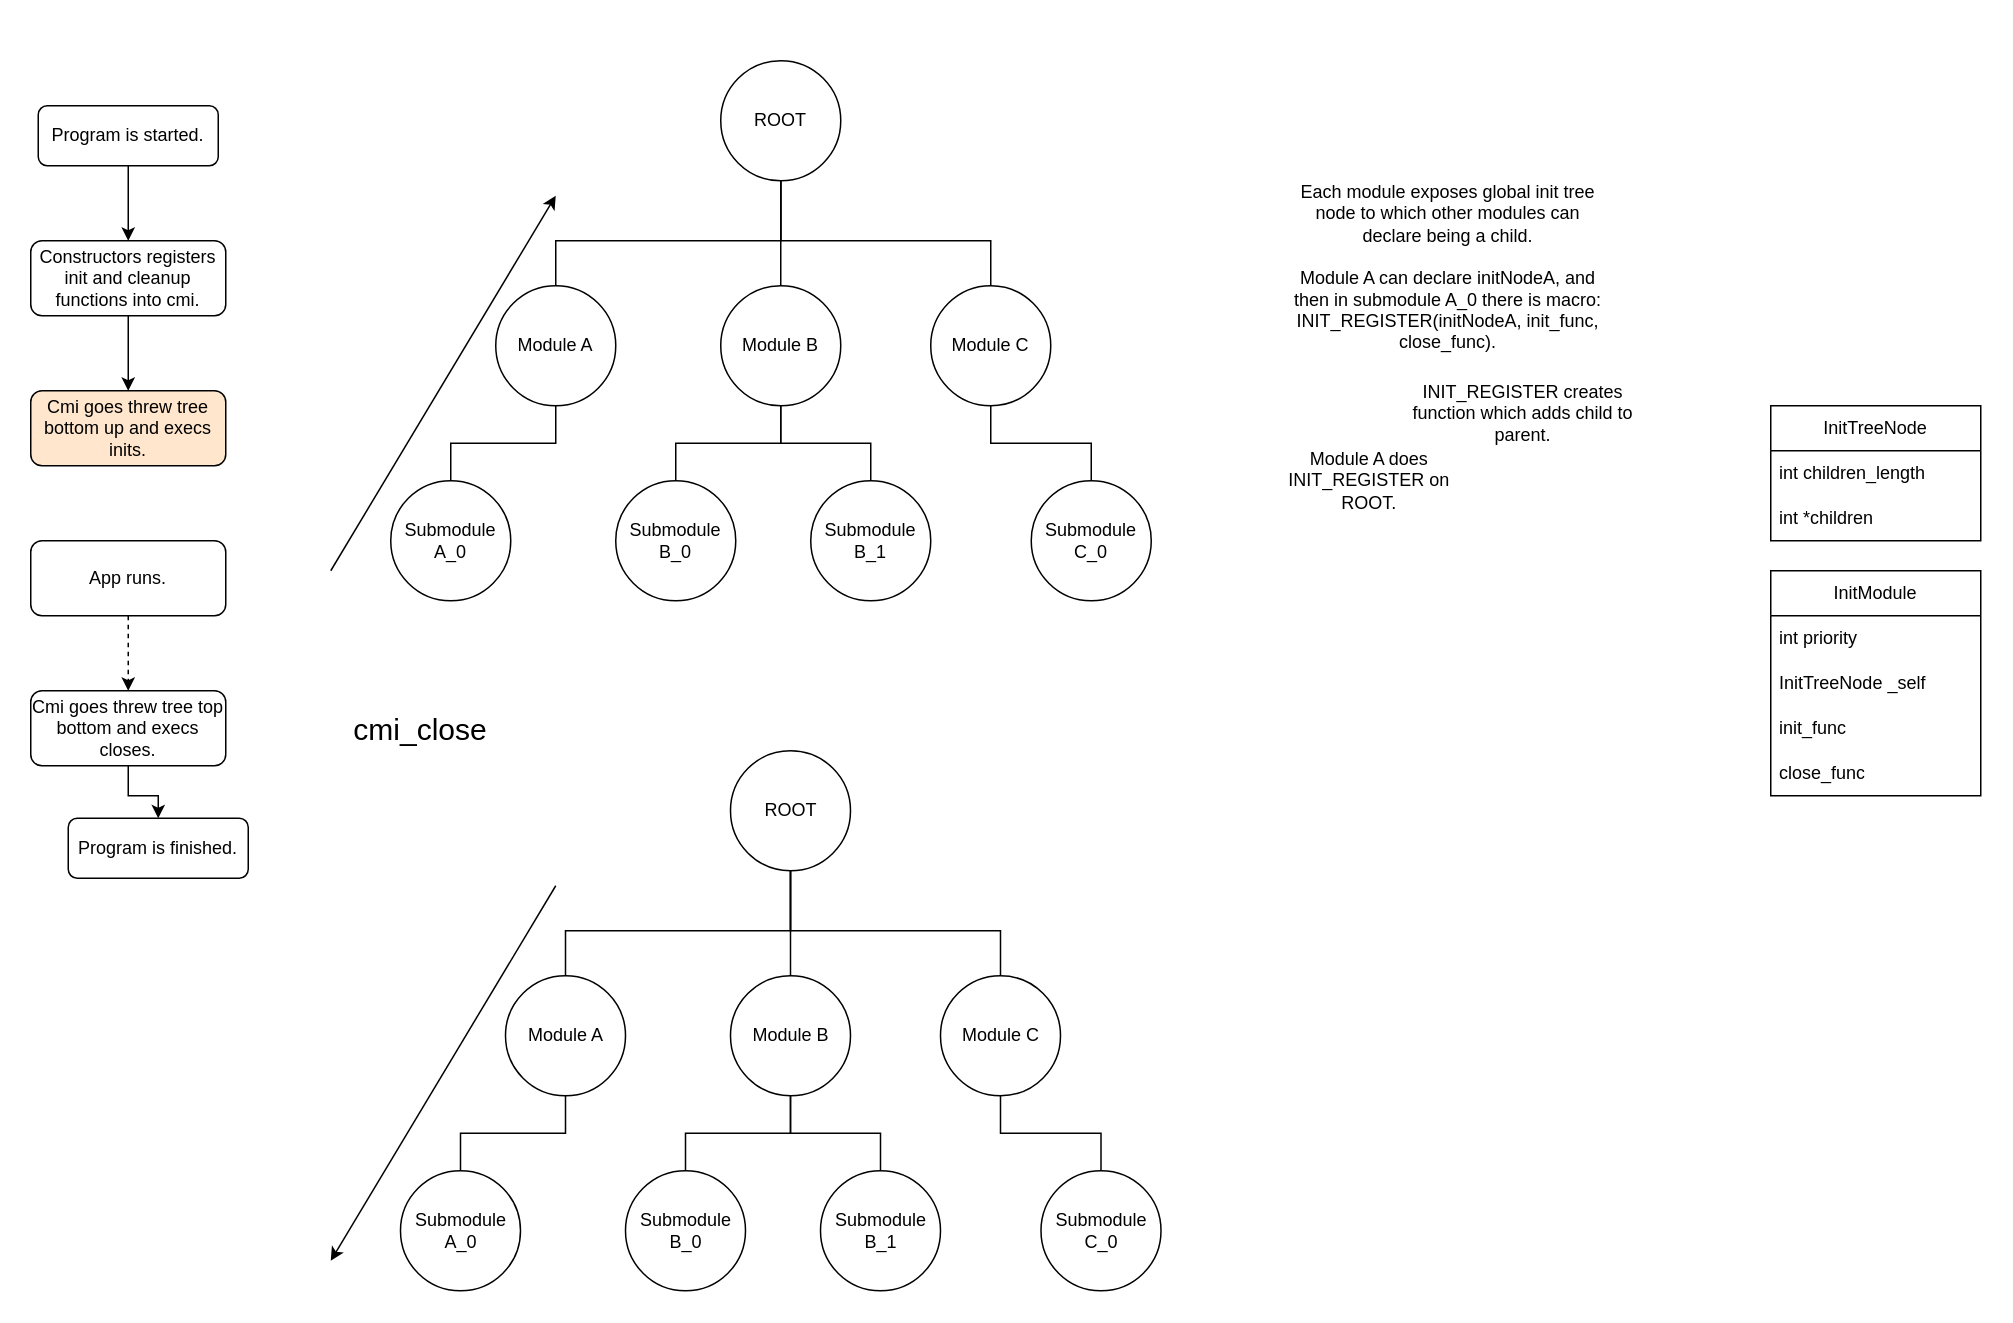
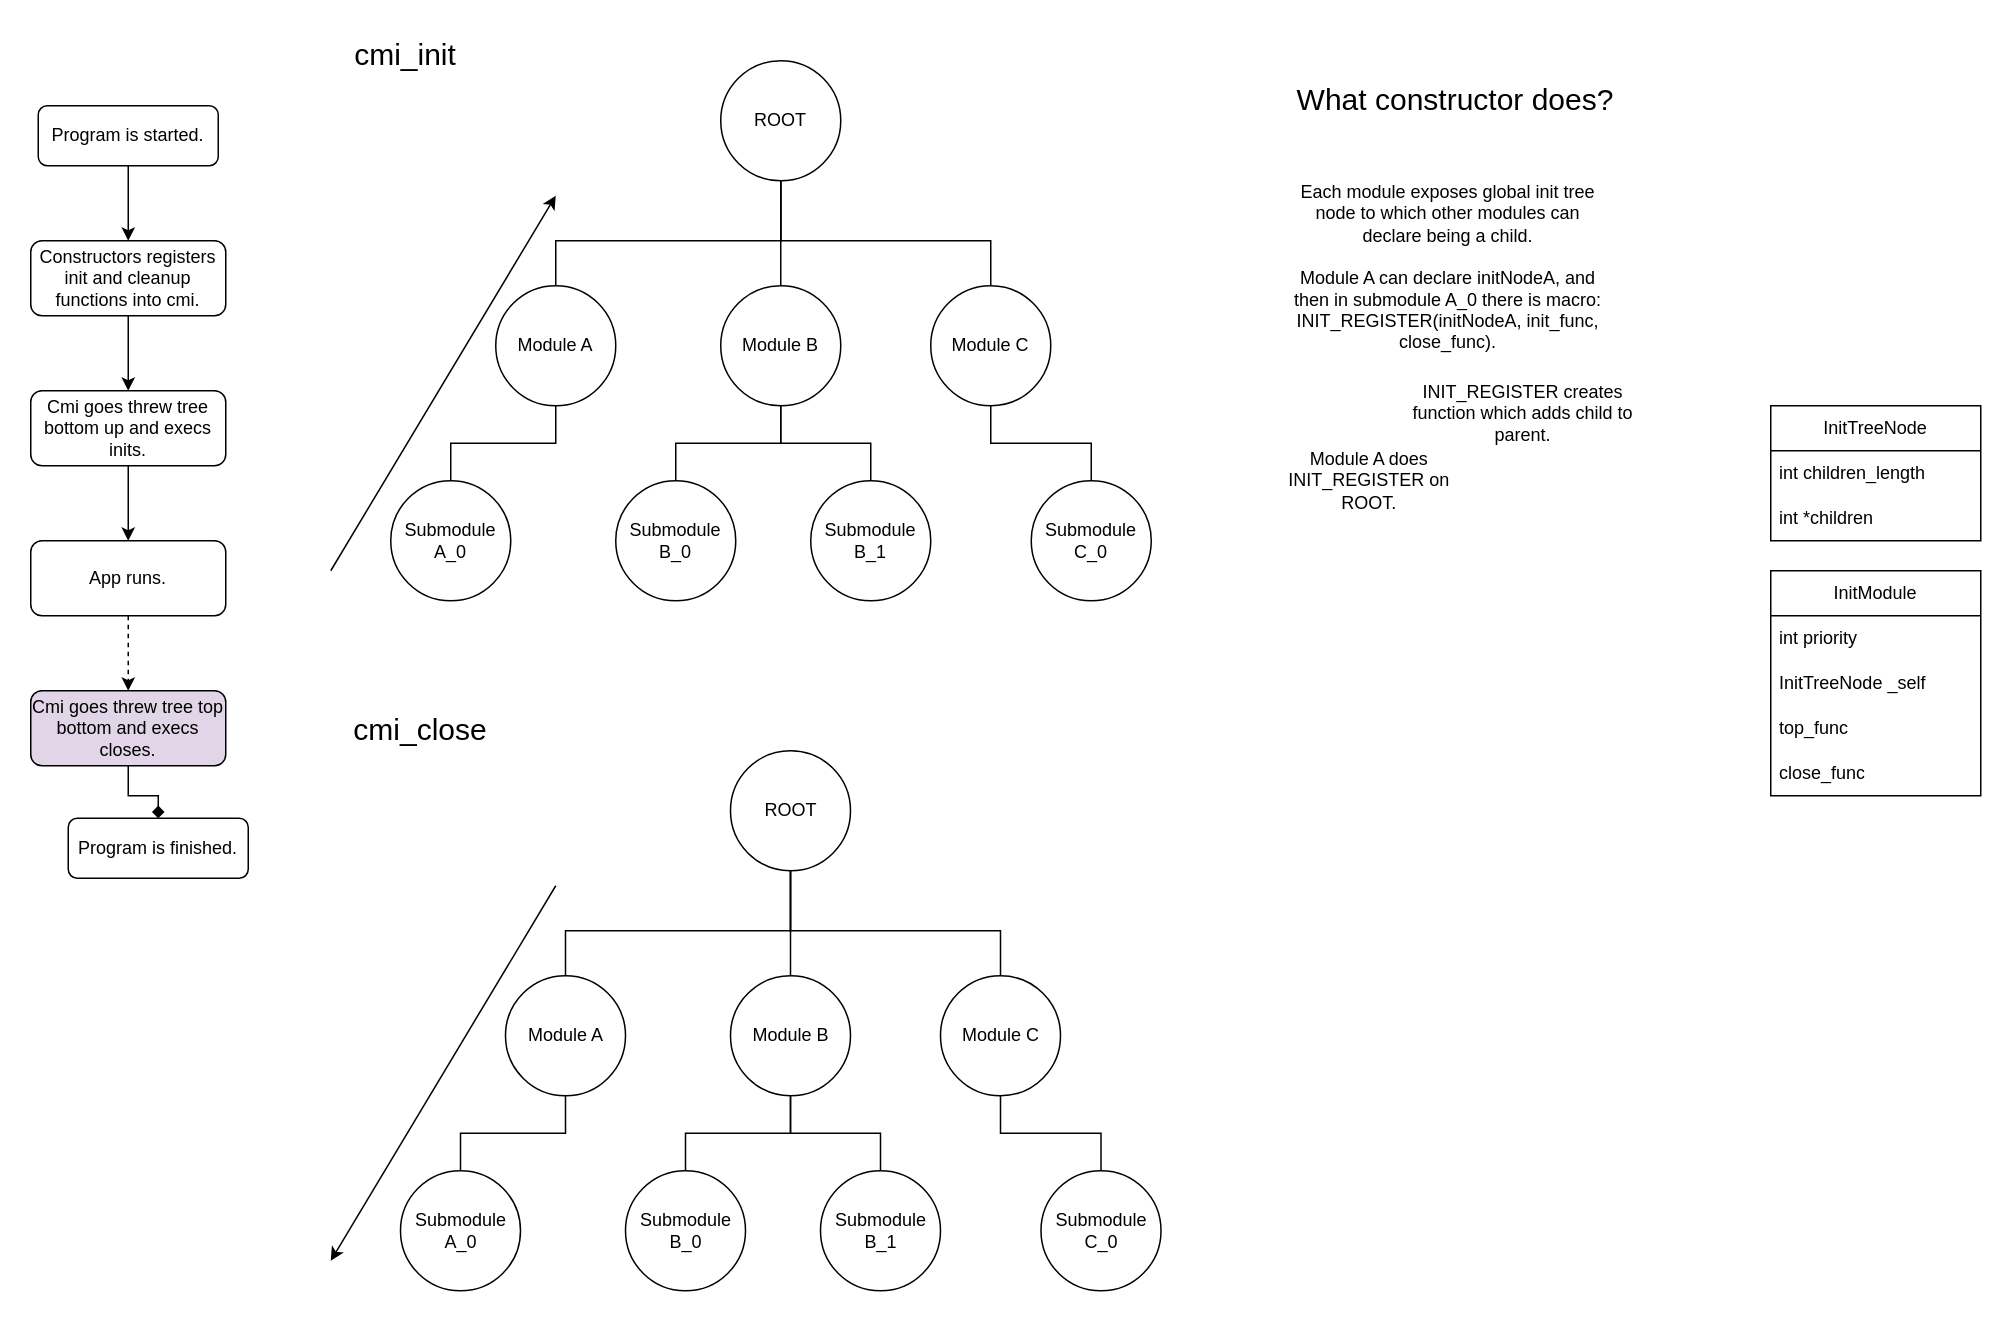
node "cmi_init": added
node "What constructor does?": added
node "Cmi goes threw tree bottom up and execs inits.": fillcolor #ffe6cc -> #ffffff
edge "Cmi goes threw tree bottom up and execs inits." -> "App runs.": added
node "Cmi goes threw tree top bottom and execs closes.": fillcolor #ffffff -> #e1d5e7
node "init_func": label "init_func" -> "top_func"
edge "Cmi goes threw tree top bottom and execs closes." -> "Program is finished.": arrowhead classic -> diamond
